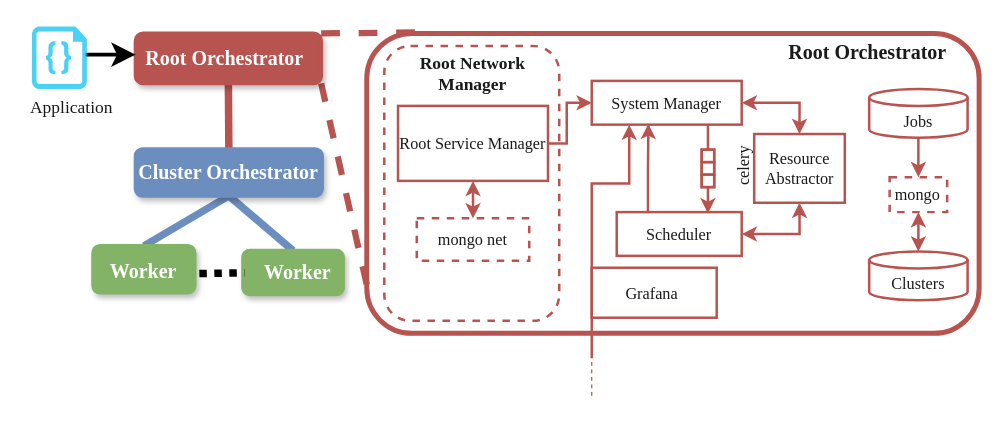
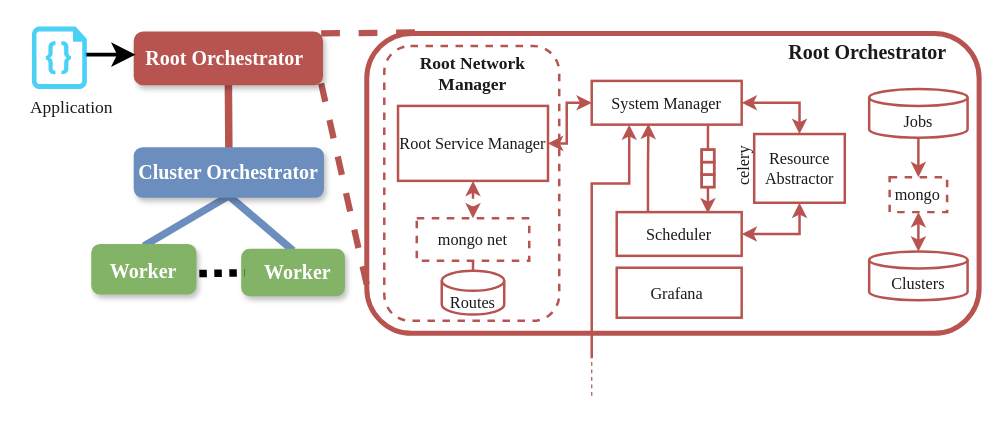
edge "Root Service Manager" -> "System Manager": arrowhead none -> classic
edge "Root Service Manager" -- "mongo net": style solid -> dashed
edge "mongo net" -- "Routes": added
node "Routes": added
node "Grafana": moved (654, 293) -> (679, 293)
